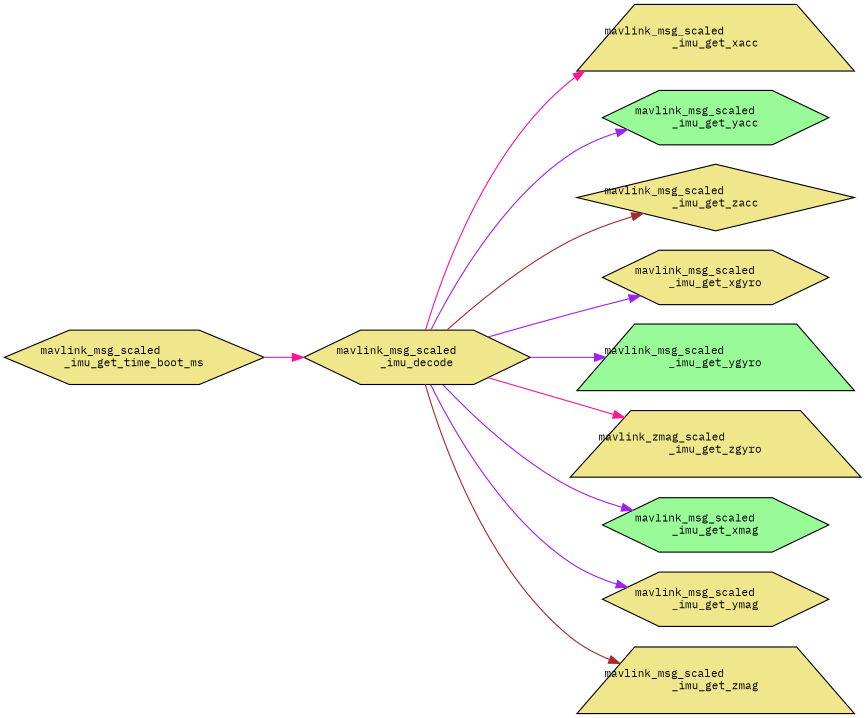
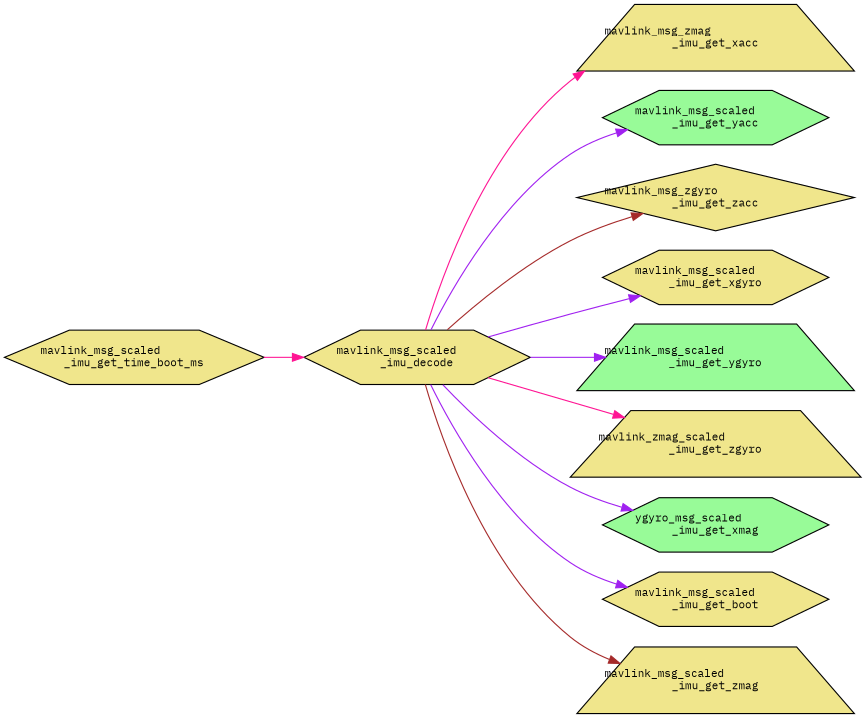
node "mavlink_msg_scaled _imu_get_xacc": label "mavlink_msg_scaled _imu_get_xacc" -> "mavlink_msg_zmag _imu_get_xacc"
node "mavlink_msg_scaled _imu_get_zacc": label "mavlink_msg_scaled _imu_get_zacc" -> "mavlink_msg_zgyro _imu_get_zacc"
node "mavlink_msg_scaled _imu_get_xmag": label "mavlink_msg_scaled _imu_get_xmag" -> "ygyro_msg_scaled _imu_get_xmag"
node "mavlink_msg_scaled _imu_get_ymag": label "mavlink_msg_scaled _imu_get_ymag" -> "mavlink_msg_scaled _imu_get_boot"
